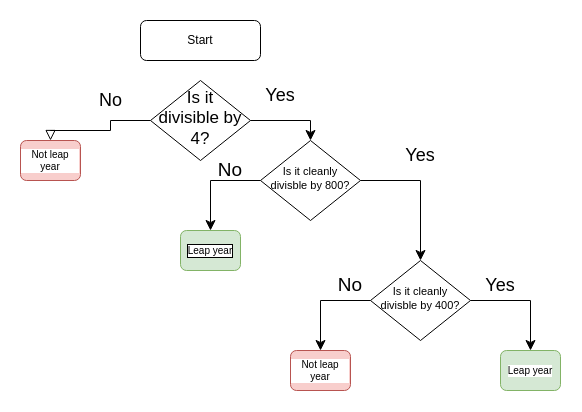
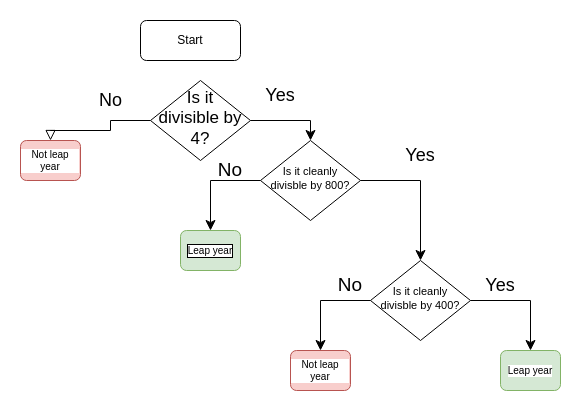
node "Start": size 120x40 -> 100x40
